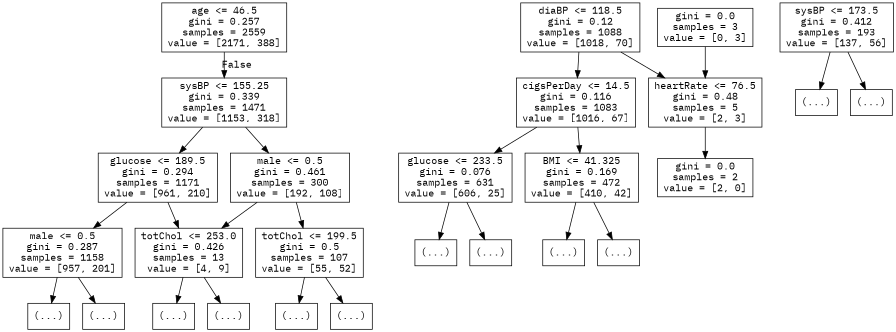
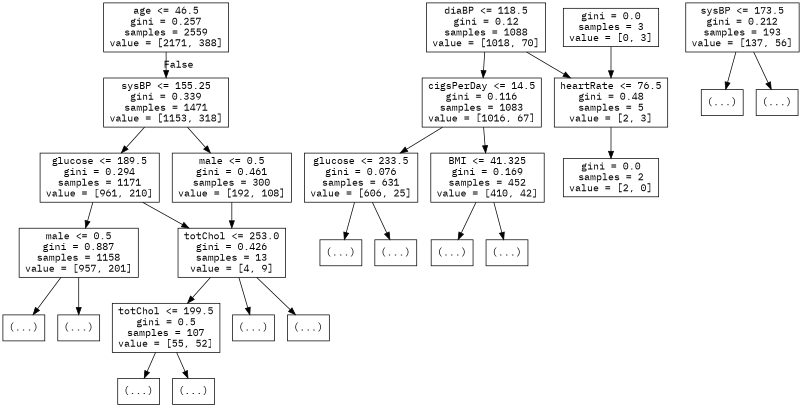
node "sysBP <= 173.5 gini = 0.412 samples = 193 value = [137, 56]": label "sysBP <= 173.5 gini = 0.412 samples = 193 value = [137, 56]" -> "sysBP <= 173.5 gini = 0.212 samples = 193 value = [137, 56]"
node "BMI <= 41.325 gini = 0.169 samples = 472 value = [410, 42]": label "BMI <= 41.325 gini = 0.169 samples = 472 value = [410, 42]" -> "BMI <= 41.325 gini = 0.169 samples = 452 value = [410, 42]"
edge "male <= 0.5 gini = 0.461 samples = 300 value = [192, 108]" -> "totChol <= 199.5 gini = 0.5 samples = 107 value = [55, 52]": now "totChol <= 253.0 gini = 0.426 samples = 13 value = [4, 9]" -> "totChol <= 199.5 gini = 0.5 samples = 107 value = [55, 52]"
node "male <= 0.5 gini = 0.287 samples = 1158 value = [957, 201]": label "male <= 0.5 gini = 0.287 samples = 1158 value = [957, 201]" -> "male <= 0.5 gini = 0.887 samples = 1158 value = [957, 201]"
